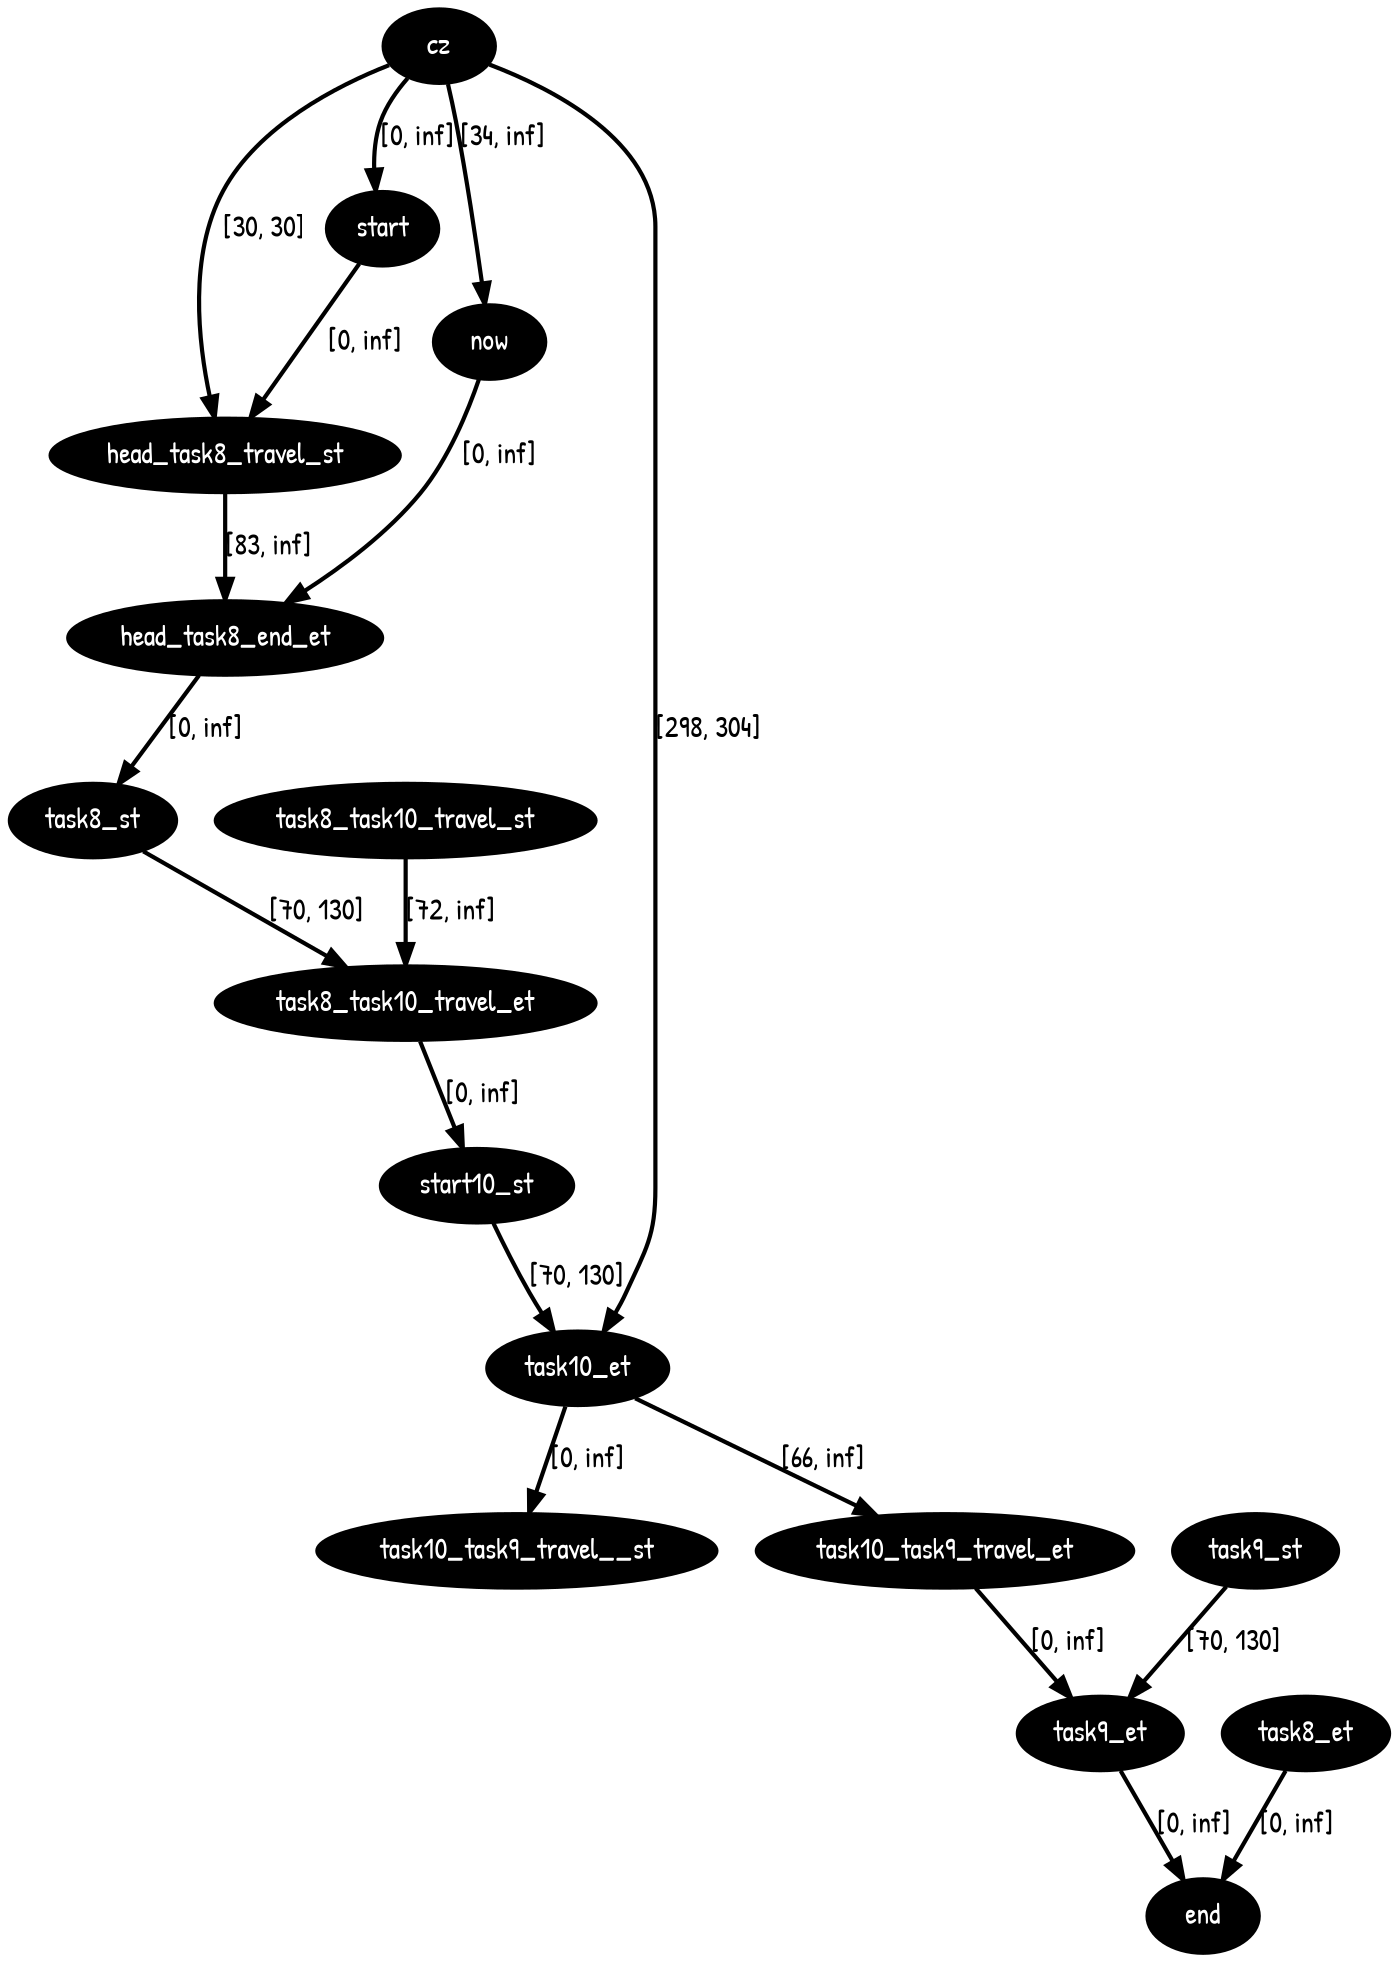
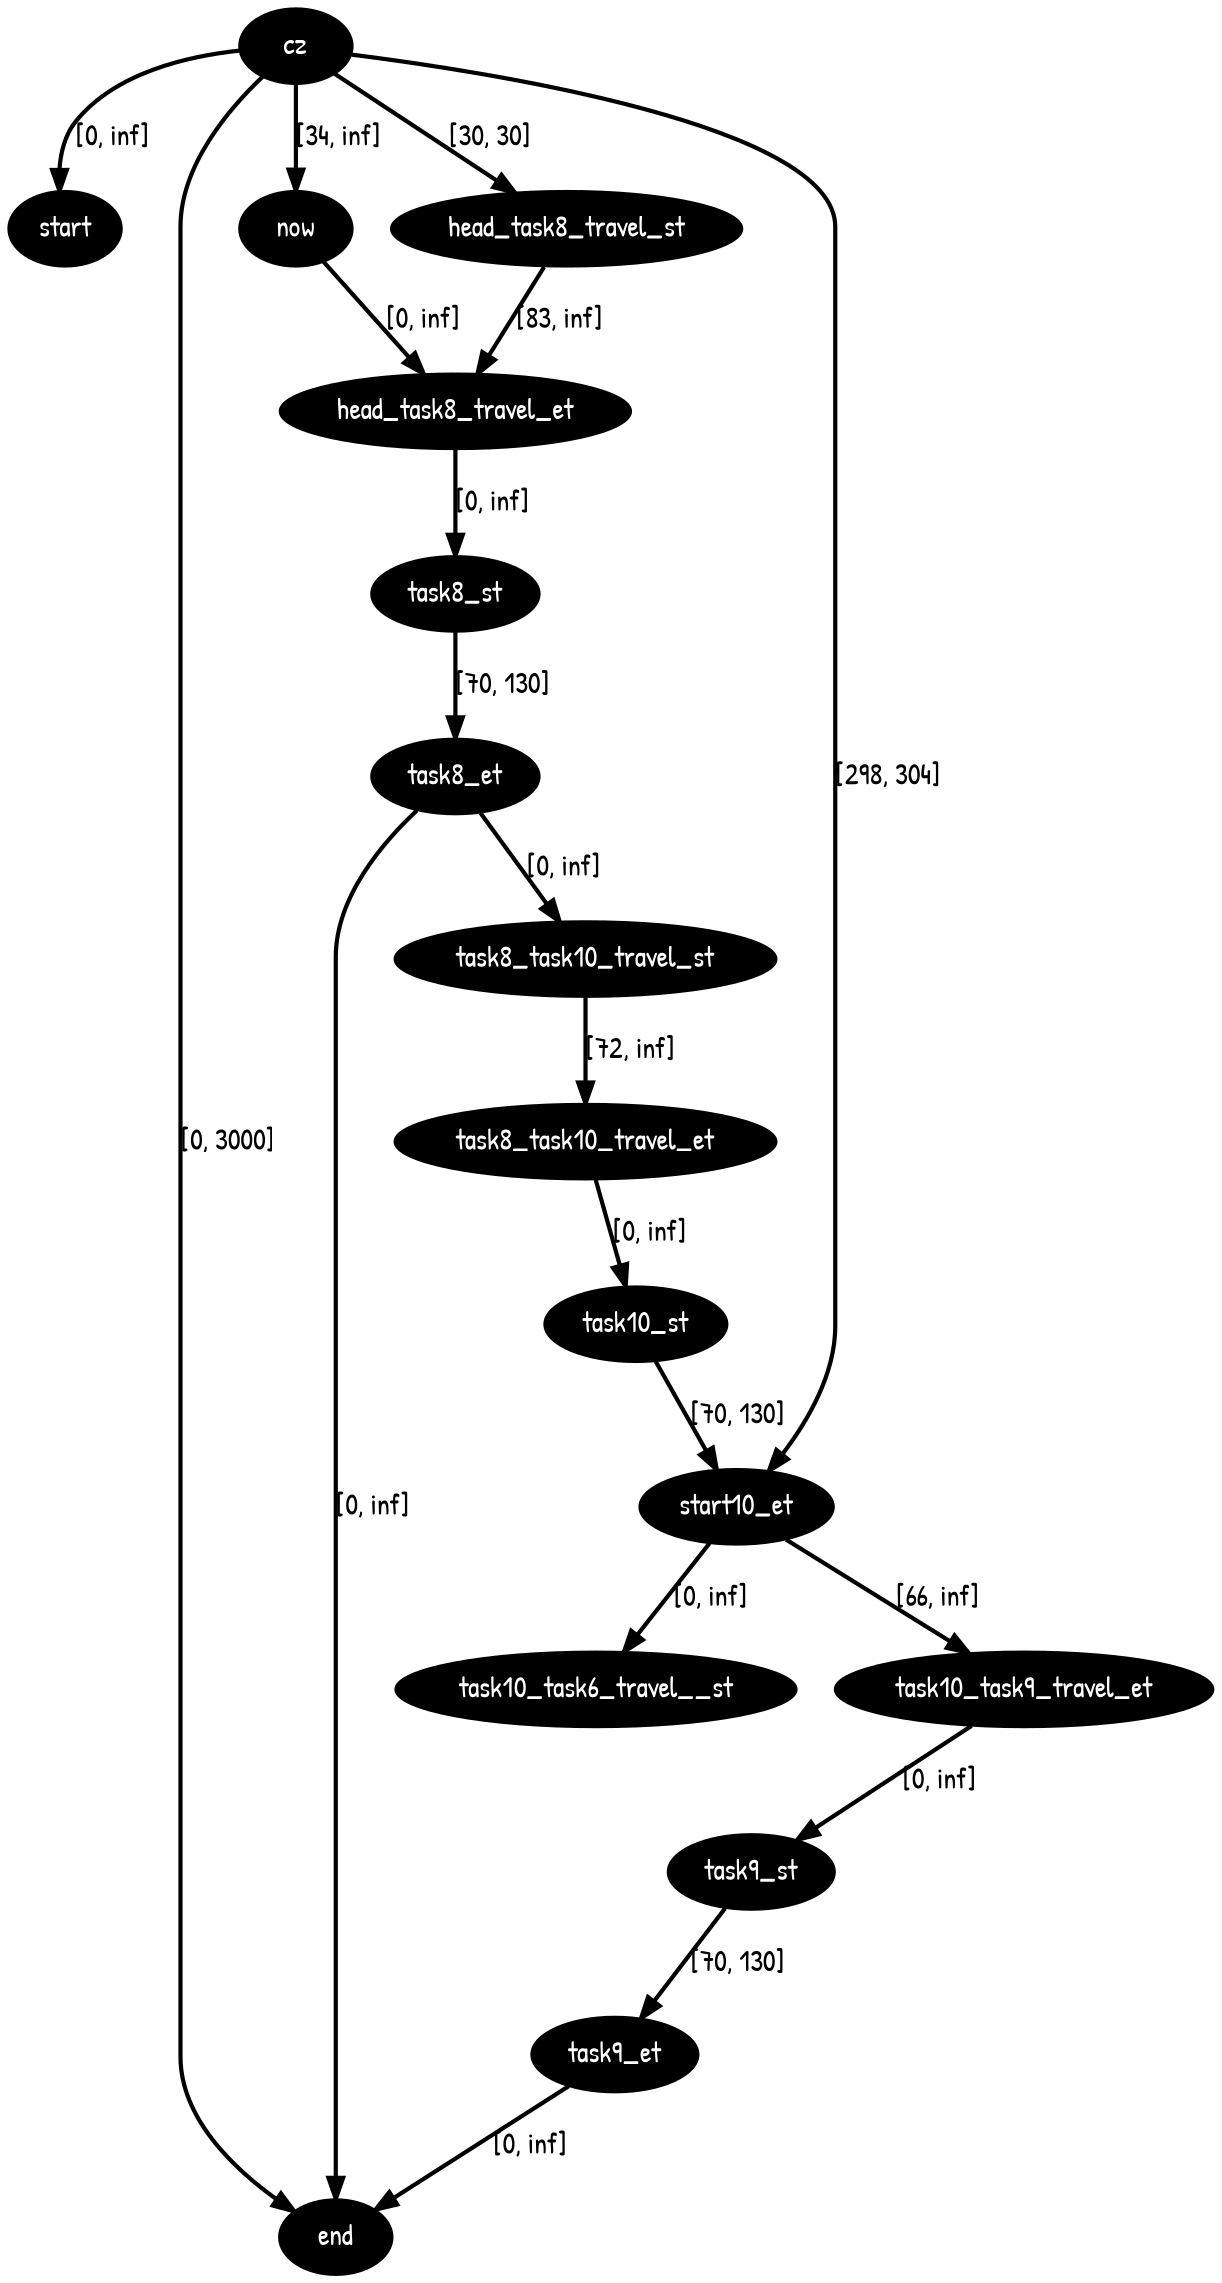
edge "start" -> "head_task8_travel_st": removed, label "[0, inf]"
node "head_task8_end_et": label "head_task8_end_et" -> "head_task8_travel_et"
edge "task8_et" -> "task8_task10_travel_st": added, label "[0, inf]"
edge "task8_st" -> "task8_task10_travel_et": now "task8_st" -> "task8_et"
edge "cz" -> "end": added, label "[0, 3000]"
node "start10_st": label "start10_st" -> "task10_st"
node "task10_et": label "task10_et" -> "start10_et"
node "task10_task9_travel__st": label "task10_task9_travel__st" -> "task10_task6_travel__st"
edge "task10_task9_travel_et" -> "task9_et": now "task10_task9_travel_et" -> "task9_st"
